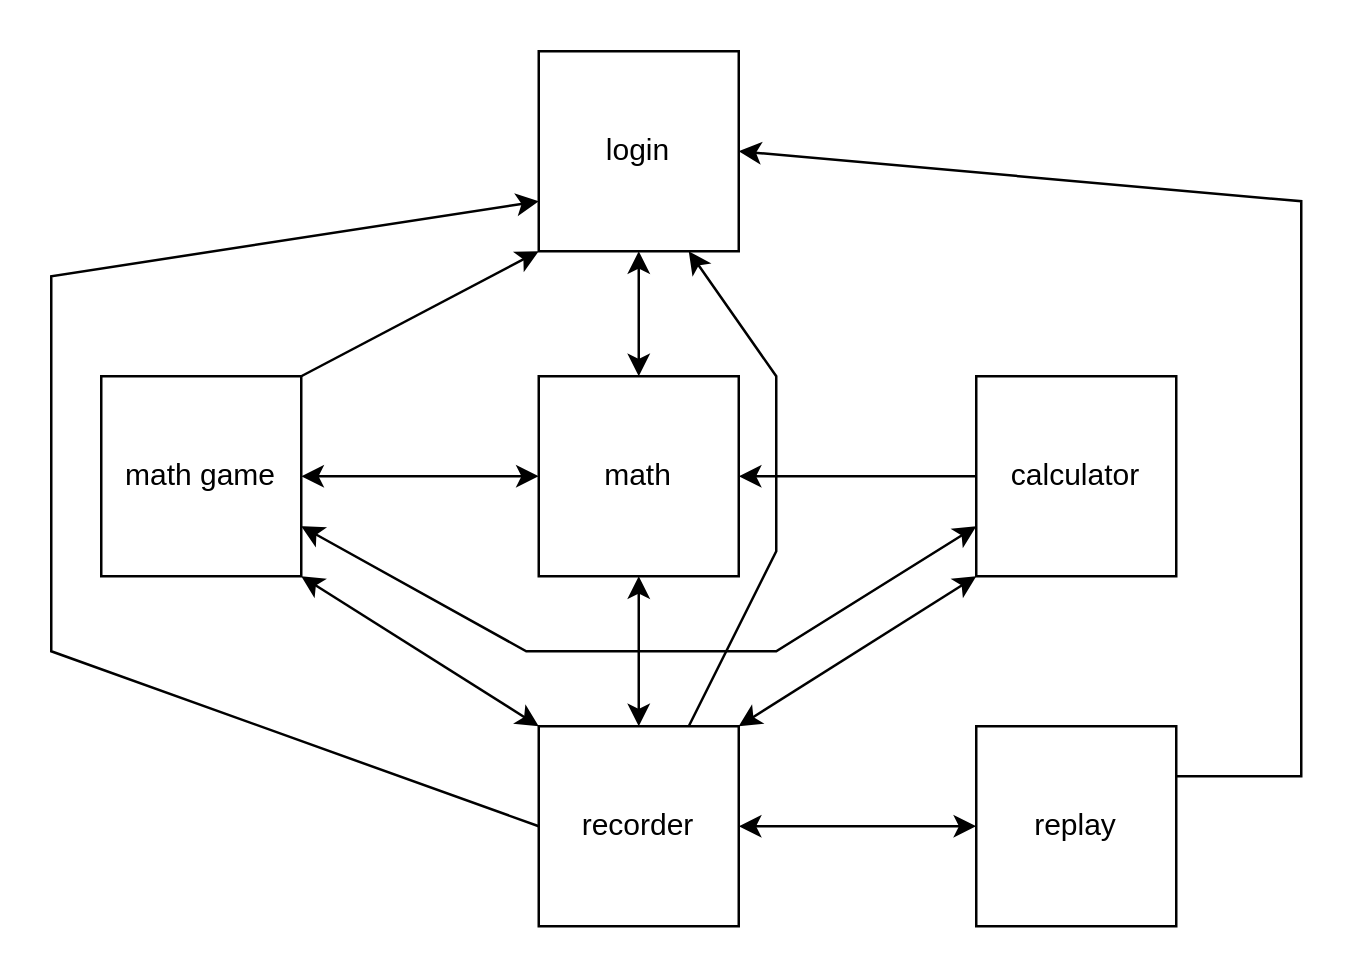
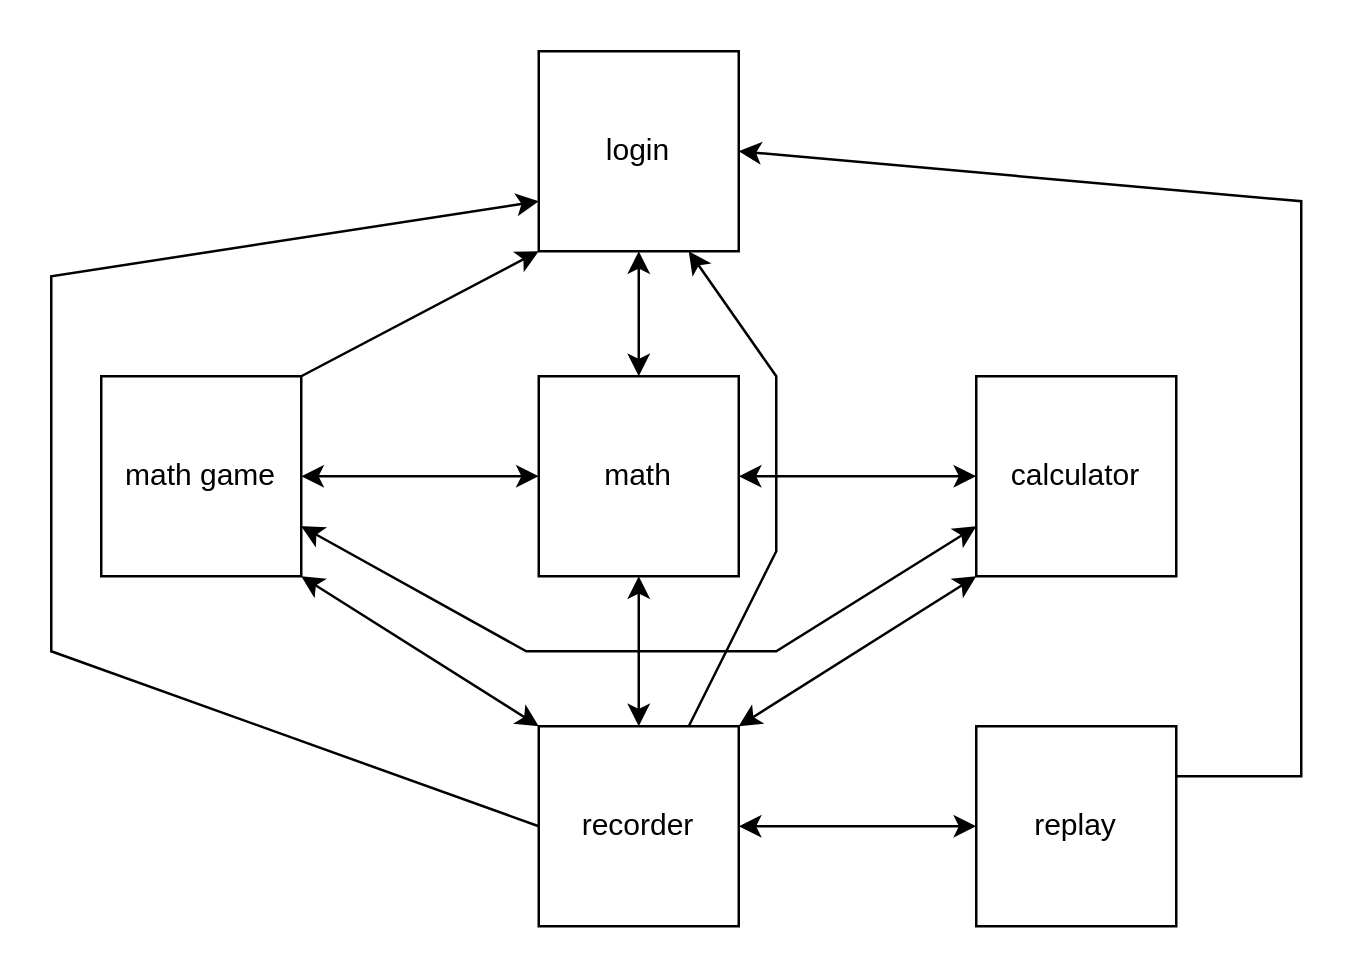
edge "calculator" -> "math": arrowhead none -> classic
